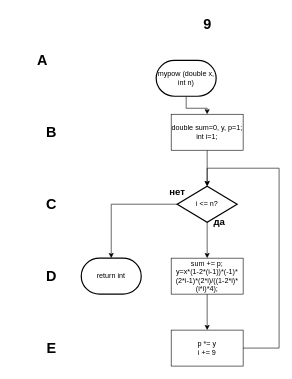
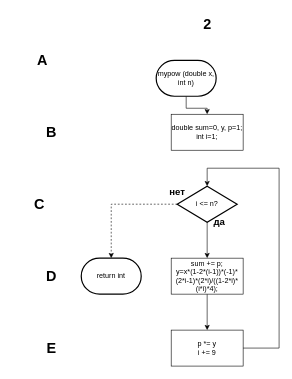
node "9": label "9" -> "2"
edge "double sum=0, y, p=1; int i=1;" -> "i <= n?": removed
node "C": moved (51, 204) -> (39, 204)
edge "i <= n?" -> "return int": style solid -> dashed
